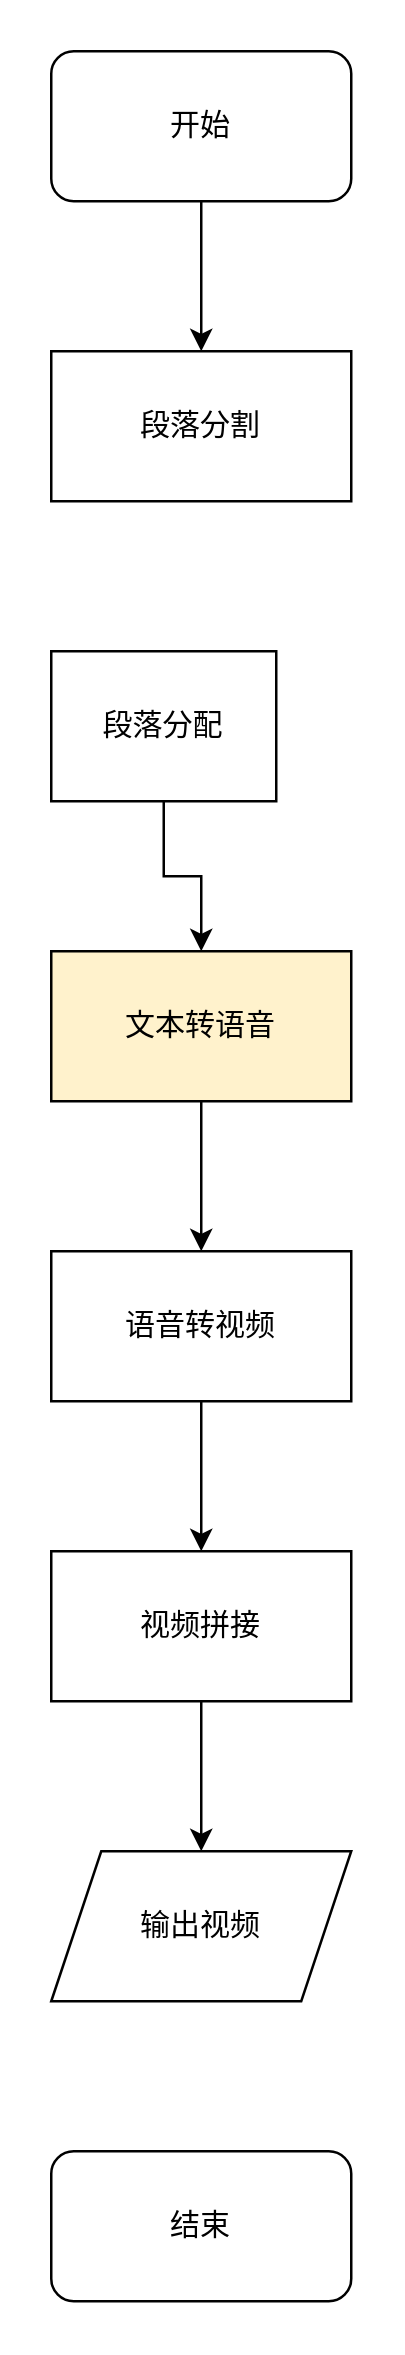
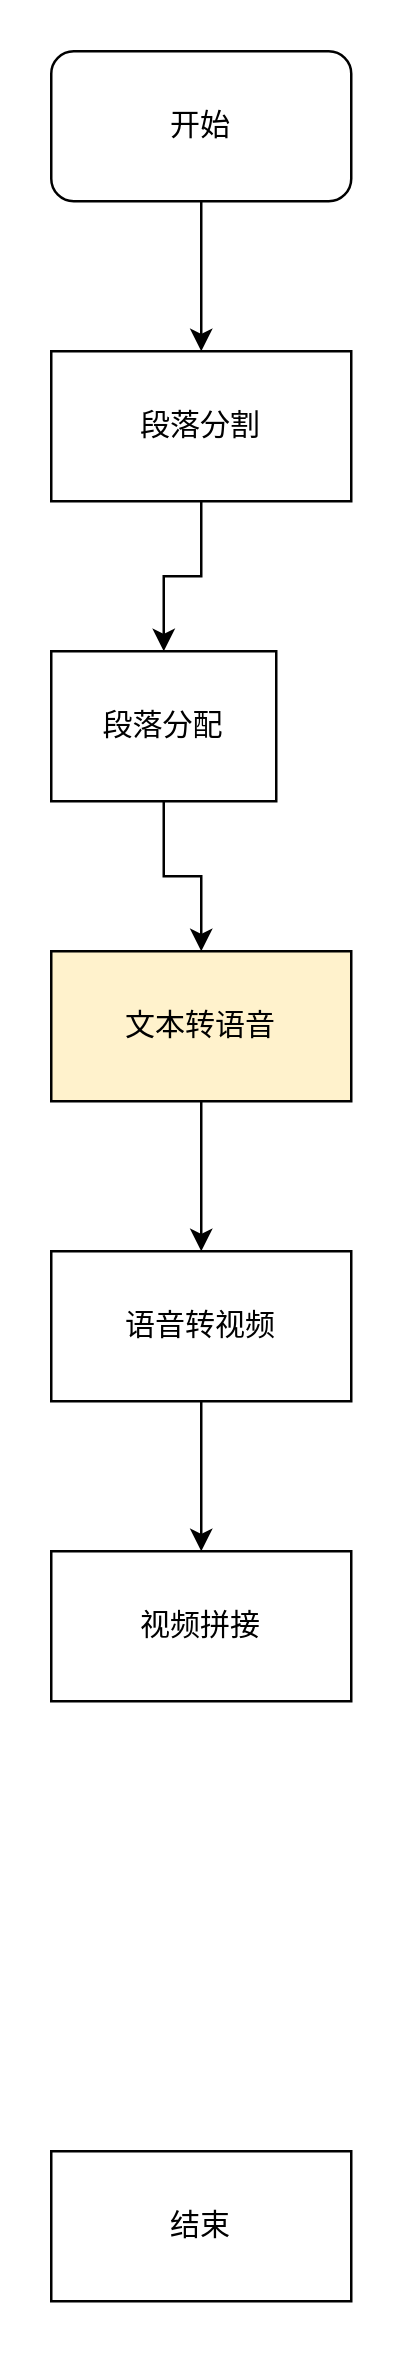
edge "段落分割" -> "段落分配": added
edge "视频拼接" -> "输出视频": removed
node "输出视频": removed
node "结束": shape rounded rectangle -> rectangle
